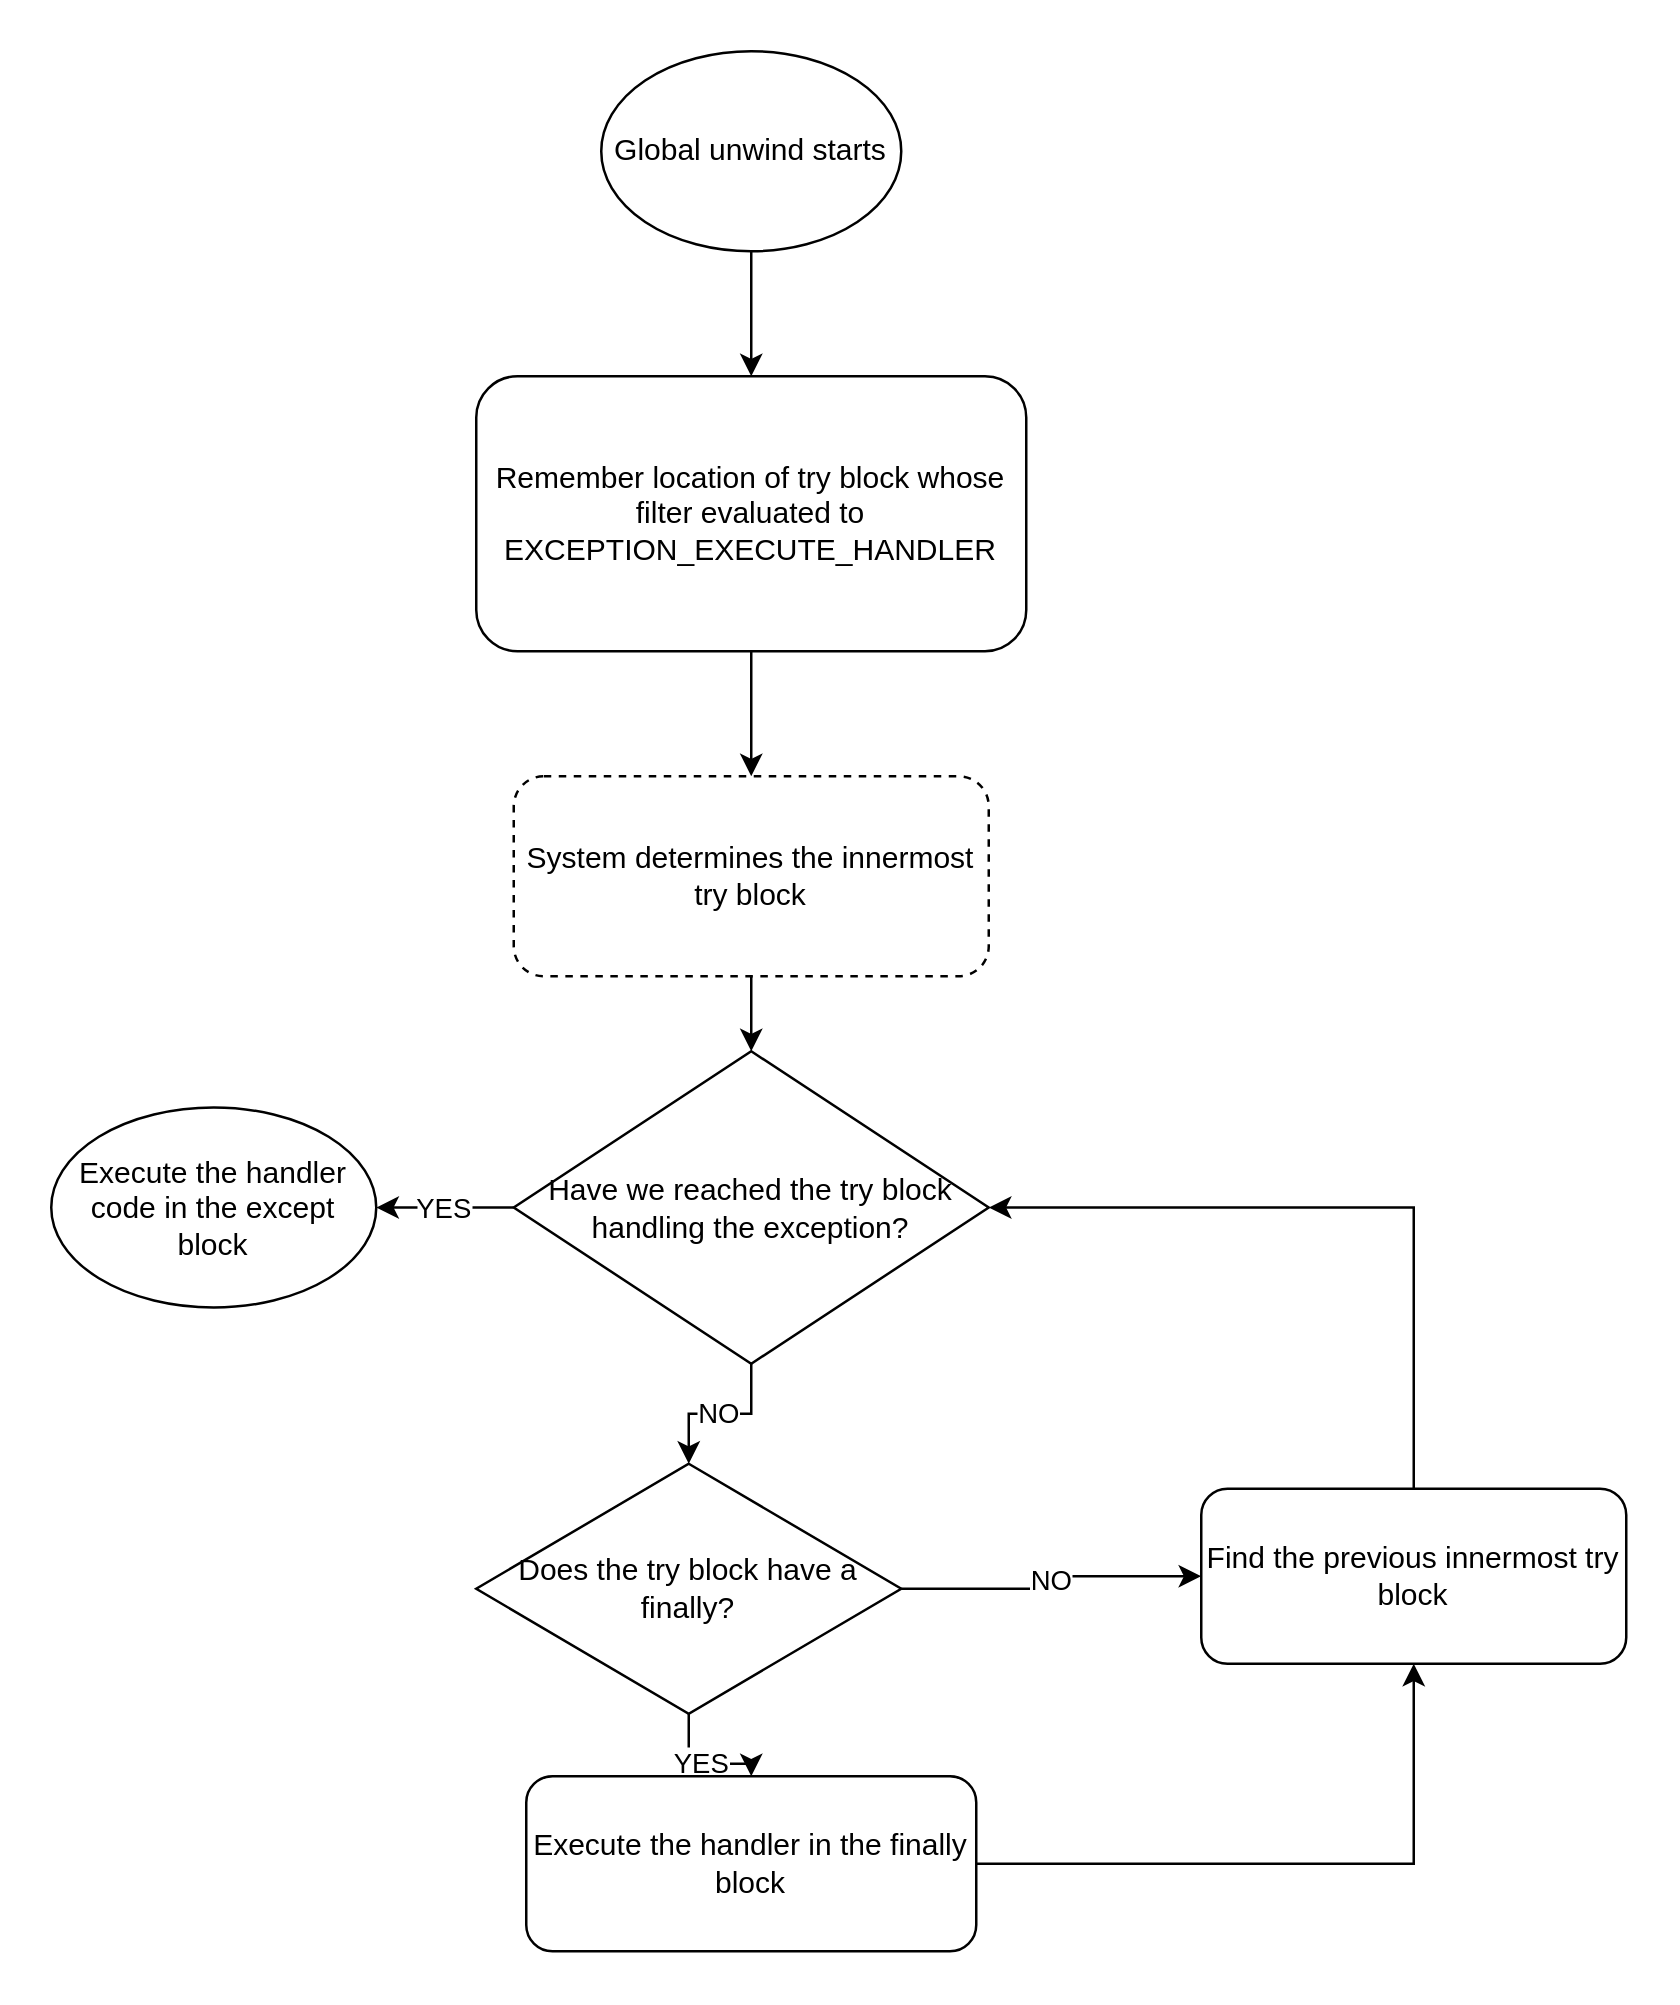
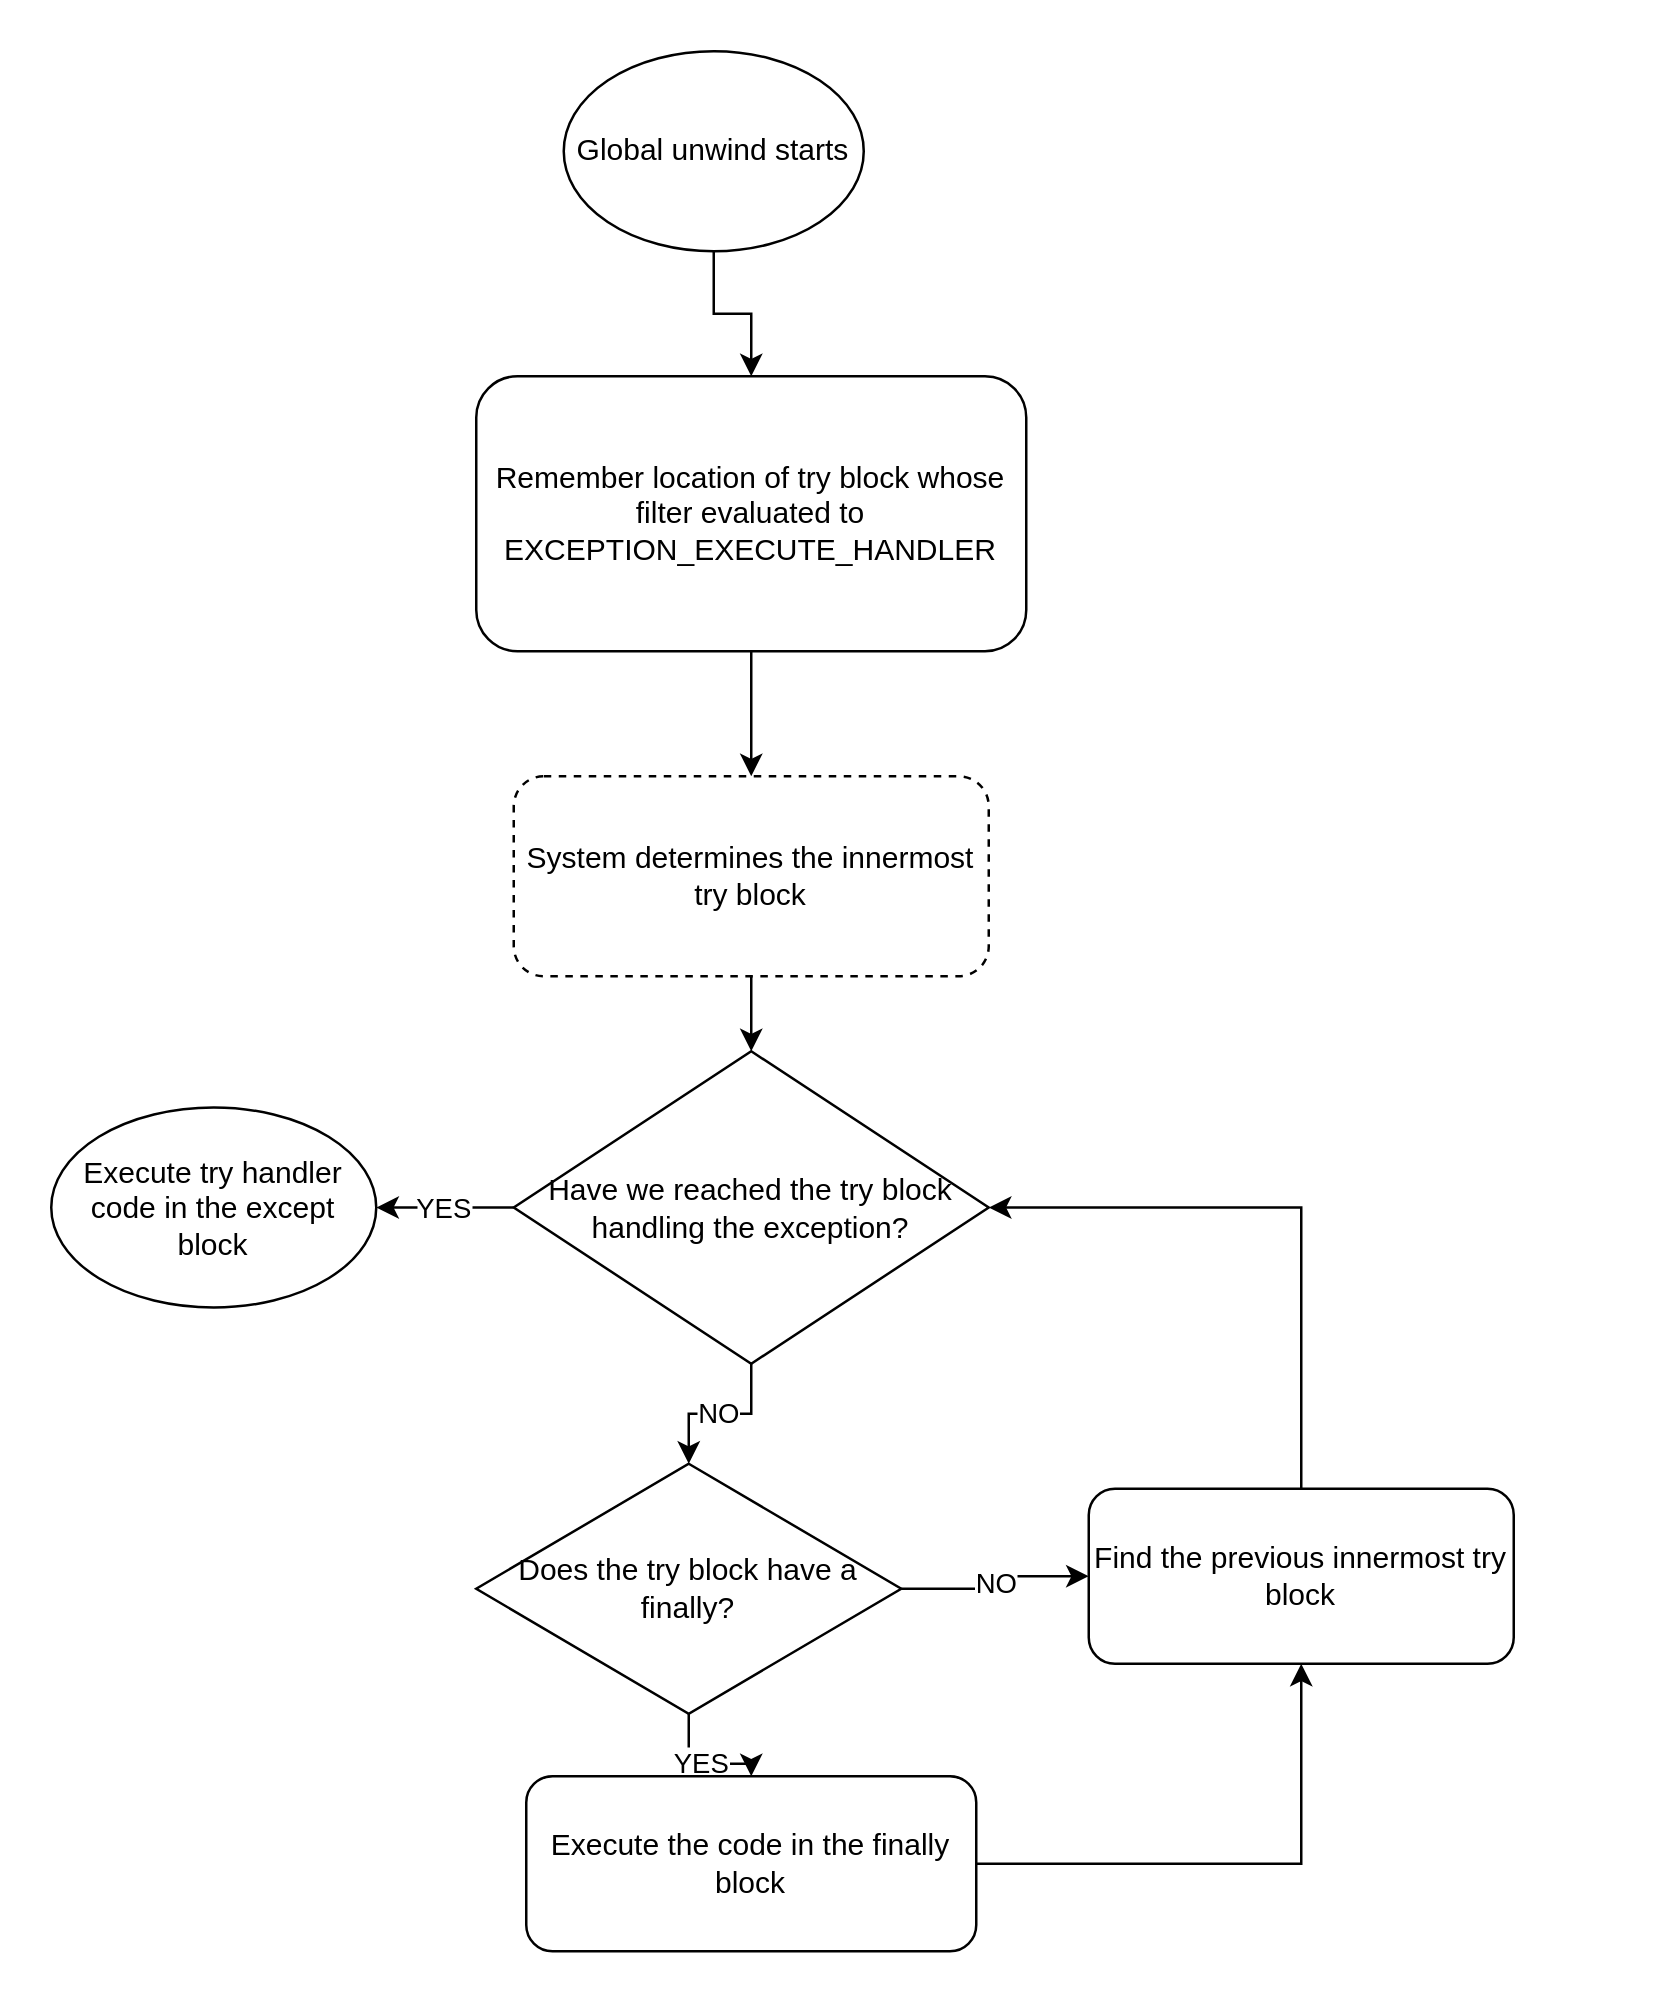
node "Global unwind starts": moved (751, 151) -> (714, 151)
node "Execute the handler code in the except block": label "Execute the handler code in the except block" -> "Execute try handler code in the except block"
node "Find the previous innermost try block": moved (1414, 1576) -> (1301, 1576)
node "Execute the handler in the finally block": label "Execute the handler in the finally block" -> "Execute the code in the finally block"
